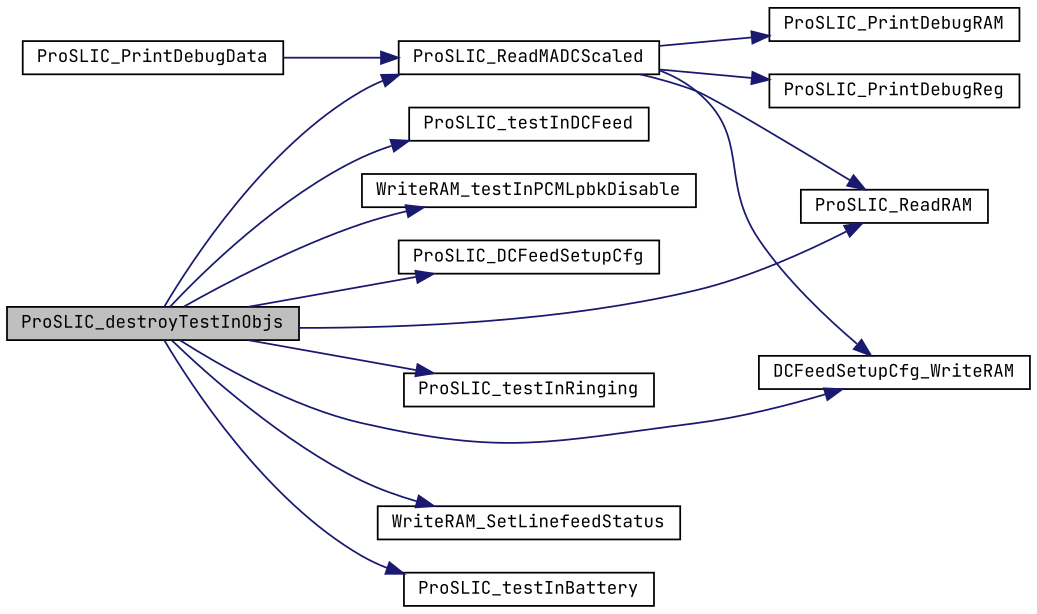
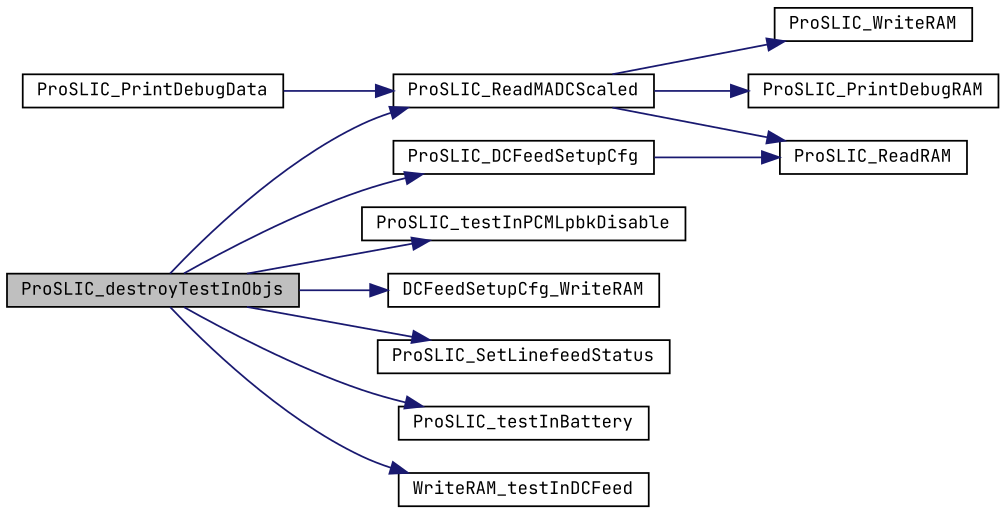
node "ProSLIC_PrintDebugReg": label "ProSLIC_PrintDebugReg" -> "ProSLIC_WriteRAM"
node "ProSLIC_testInDCFeed": label "ProSLIC_testInDCFeed" -> "WriteRAM_testInDCFeed"
node "WriteRAM_testInPCMLpbkDisable": label "WriteRAM_testInPCMLpbkDisable" -> "ProSLIC_testInPCMLpbkDisable"
edge "ProSLIC_ReadMADCScaled" -> "DCFeedSetupCfg_WriteRAM": removed
edge "ProSLIC_destroyTestInObjs" -> "ProSLIC_ReadRAM": now "ProSLIC_DCFeedSetupCfg" -> "ProSLIC_ReadRAM"
node "ProSLIC_testInRinging": removed
node "WriteRAM_SetLinefeedStatus": label "WriteRAM_SetLinefeedStatus" -> "ProSLIC_SetLinefeedStatus"
